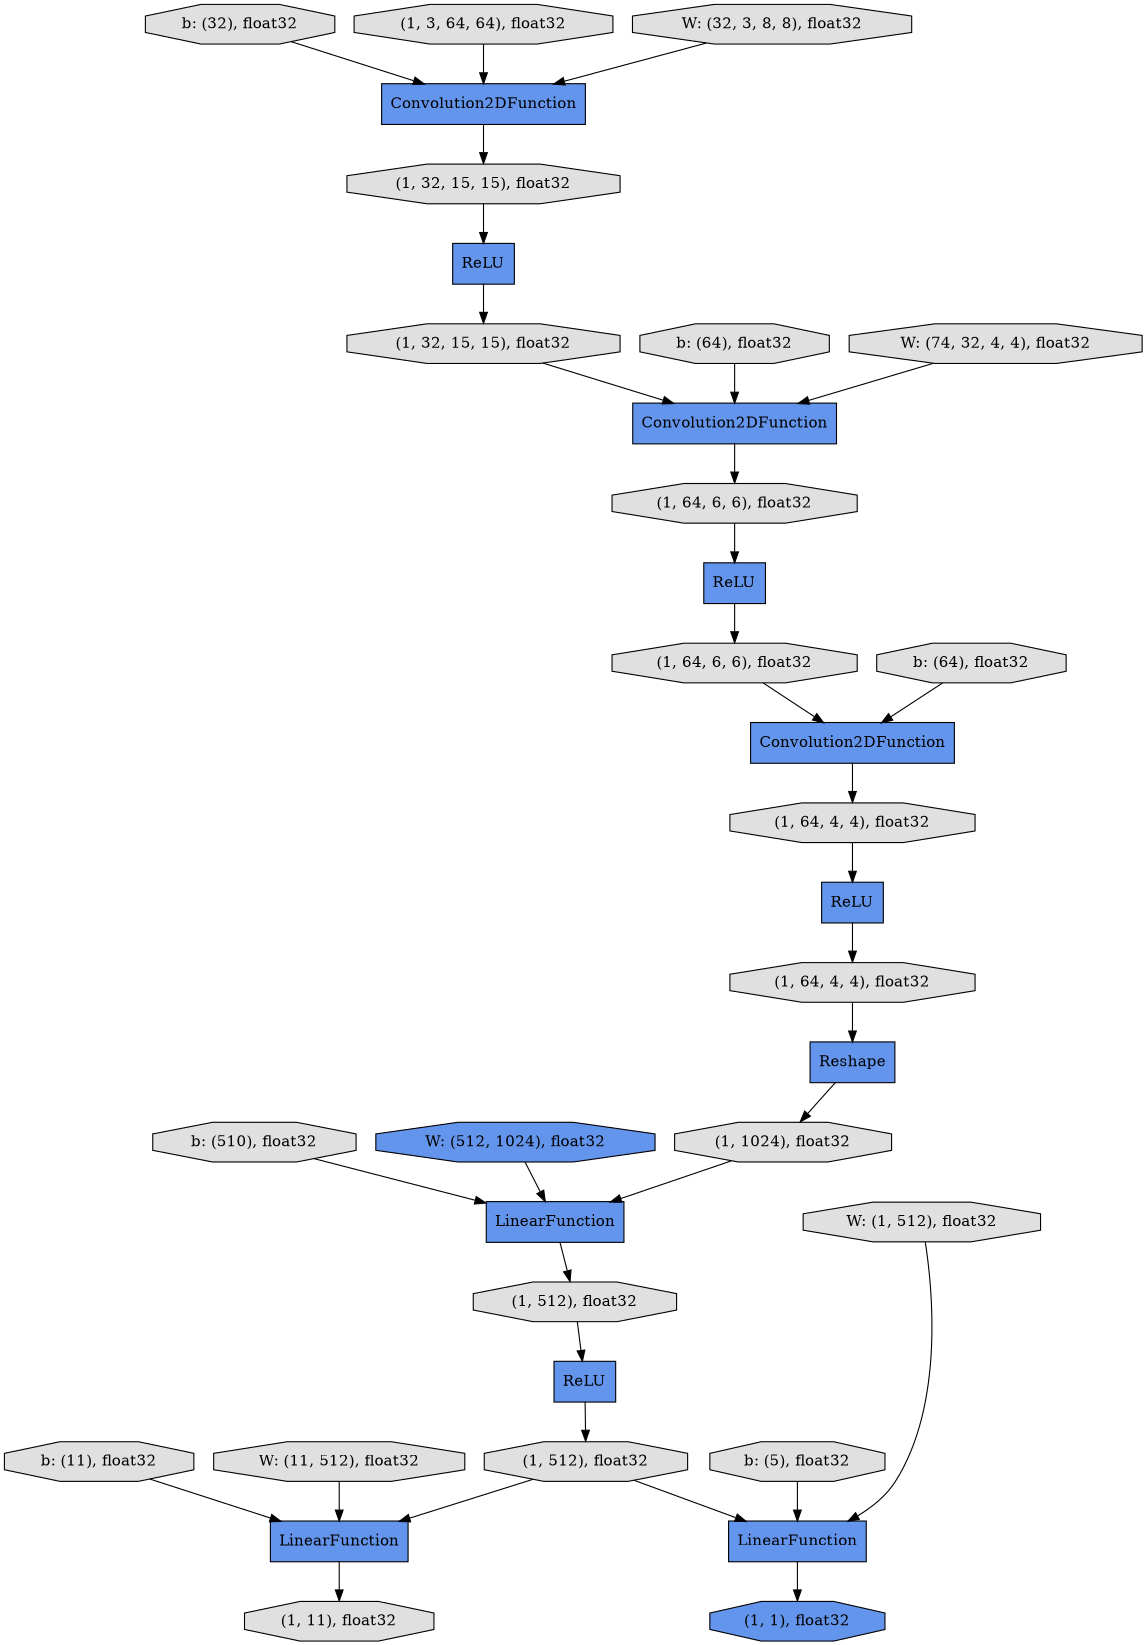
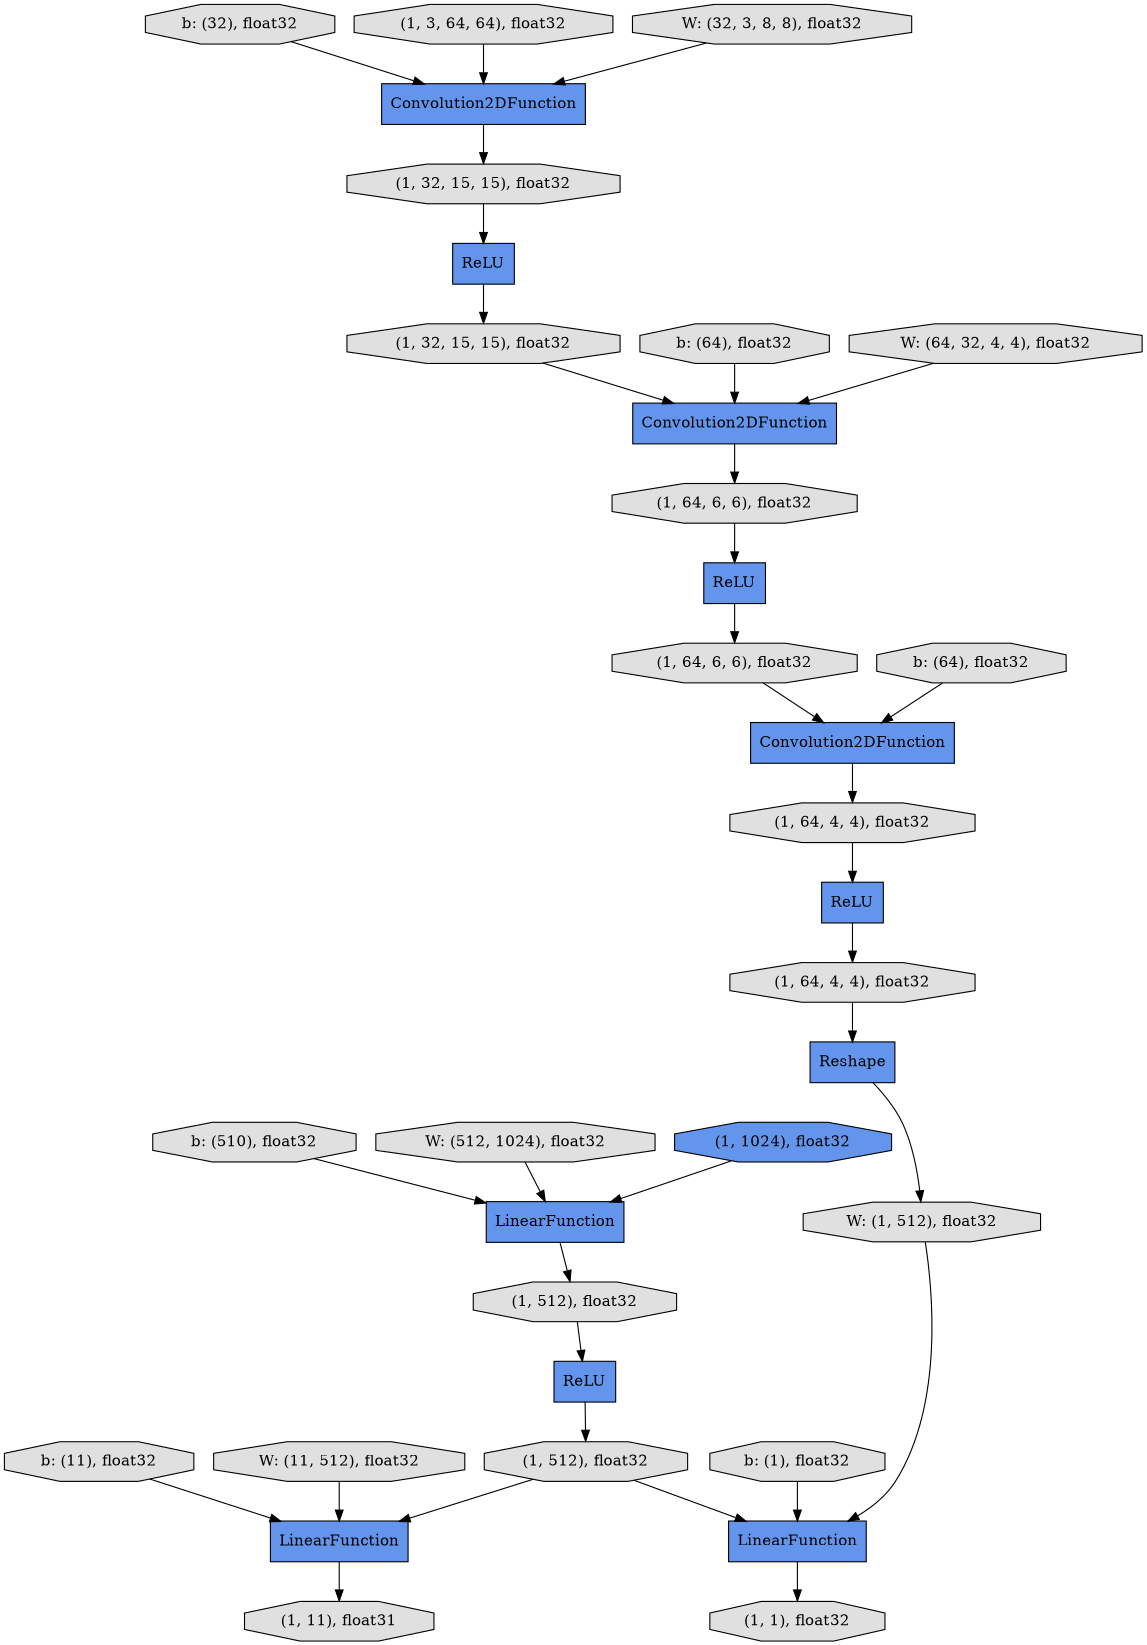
node "W: (74, 32, 4, 4), float32": label "W: (74, 32, 4, 4), float32" -> "W: (64, 32, 4, 4), float32"
edge "Reshape" -> "(1, 1024), float32": now "Reshape" -> "W: (1, 512), float32"
node "W: (512, 1024), float32": fillcolor #6495ed -> #e0e0e0
node "(1, 1024), float32": fillcolor #e0e0e0 -> #6495ed
node "b: (5), float32": label "b: (5), float32" -> "b: (1), float32"
node "(1, 11), float32": label "(1, 11), float32" -> "(1, 11), float31"
node "(1, 1), float32": fillcolor #6495ed -> #e0e0e0
